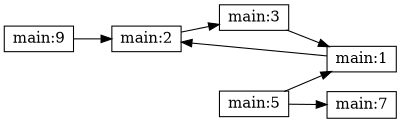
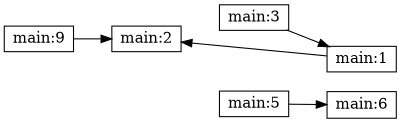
edge "main:2" -> "main:3": removed
edge "main:5" -> "main:1": removed
node "main:7": label "main:7" -> "main:6"
